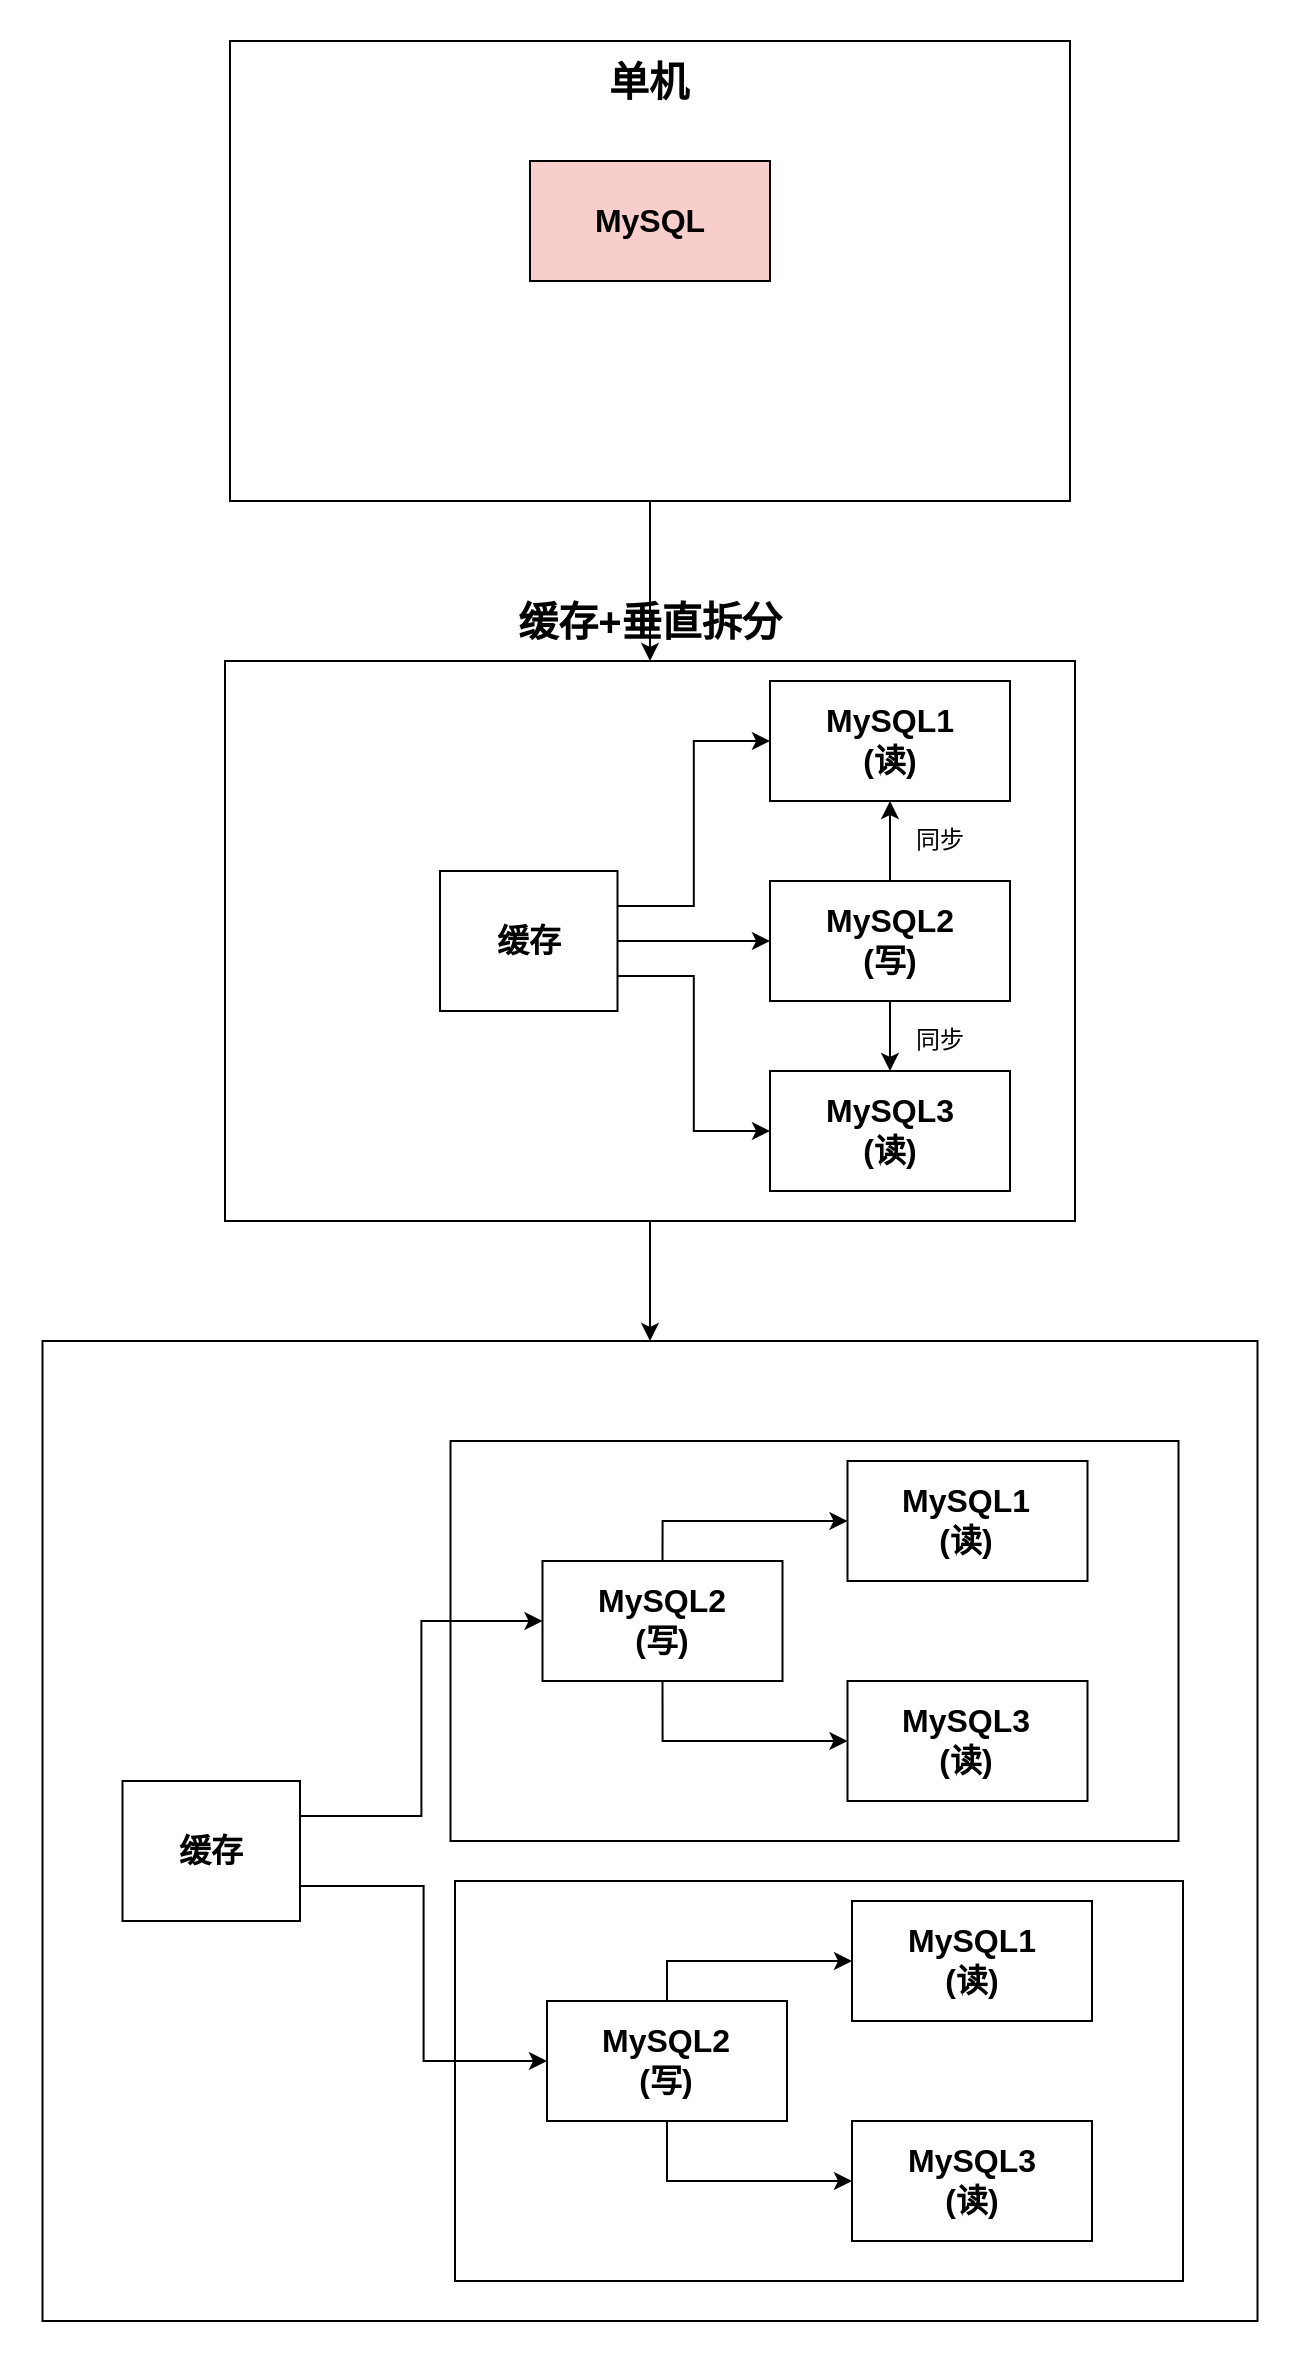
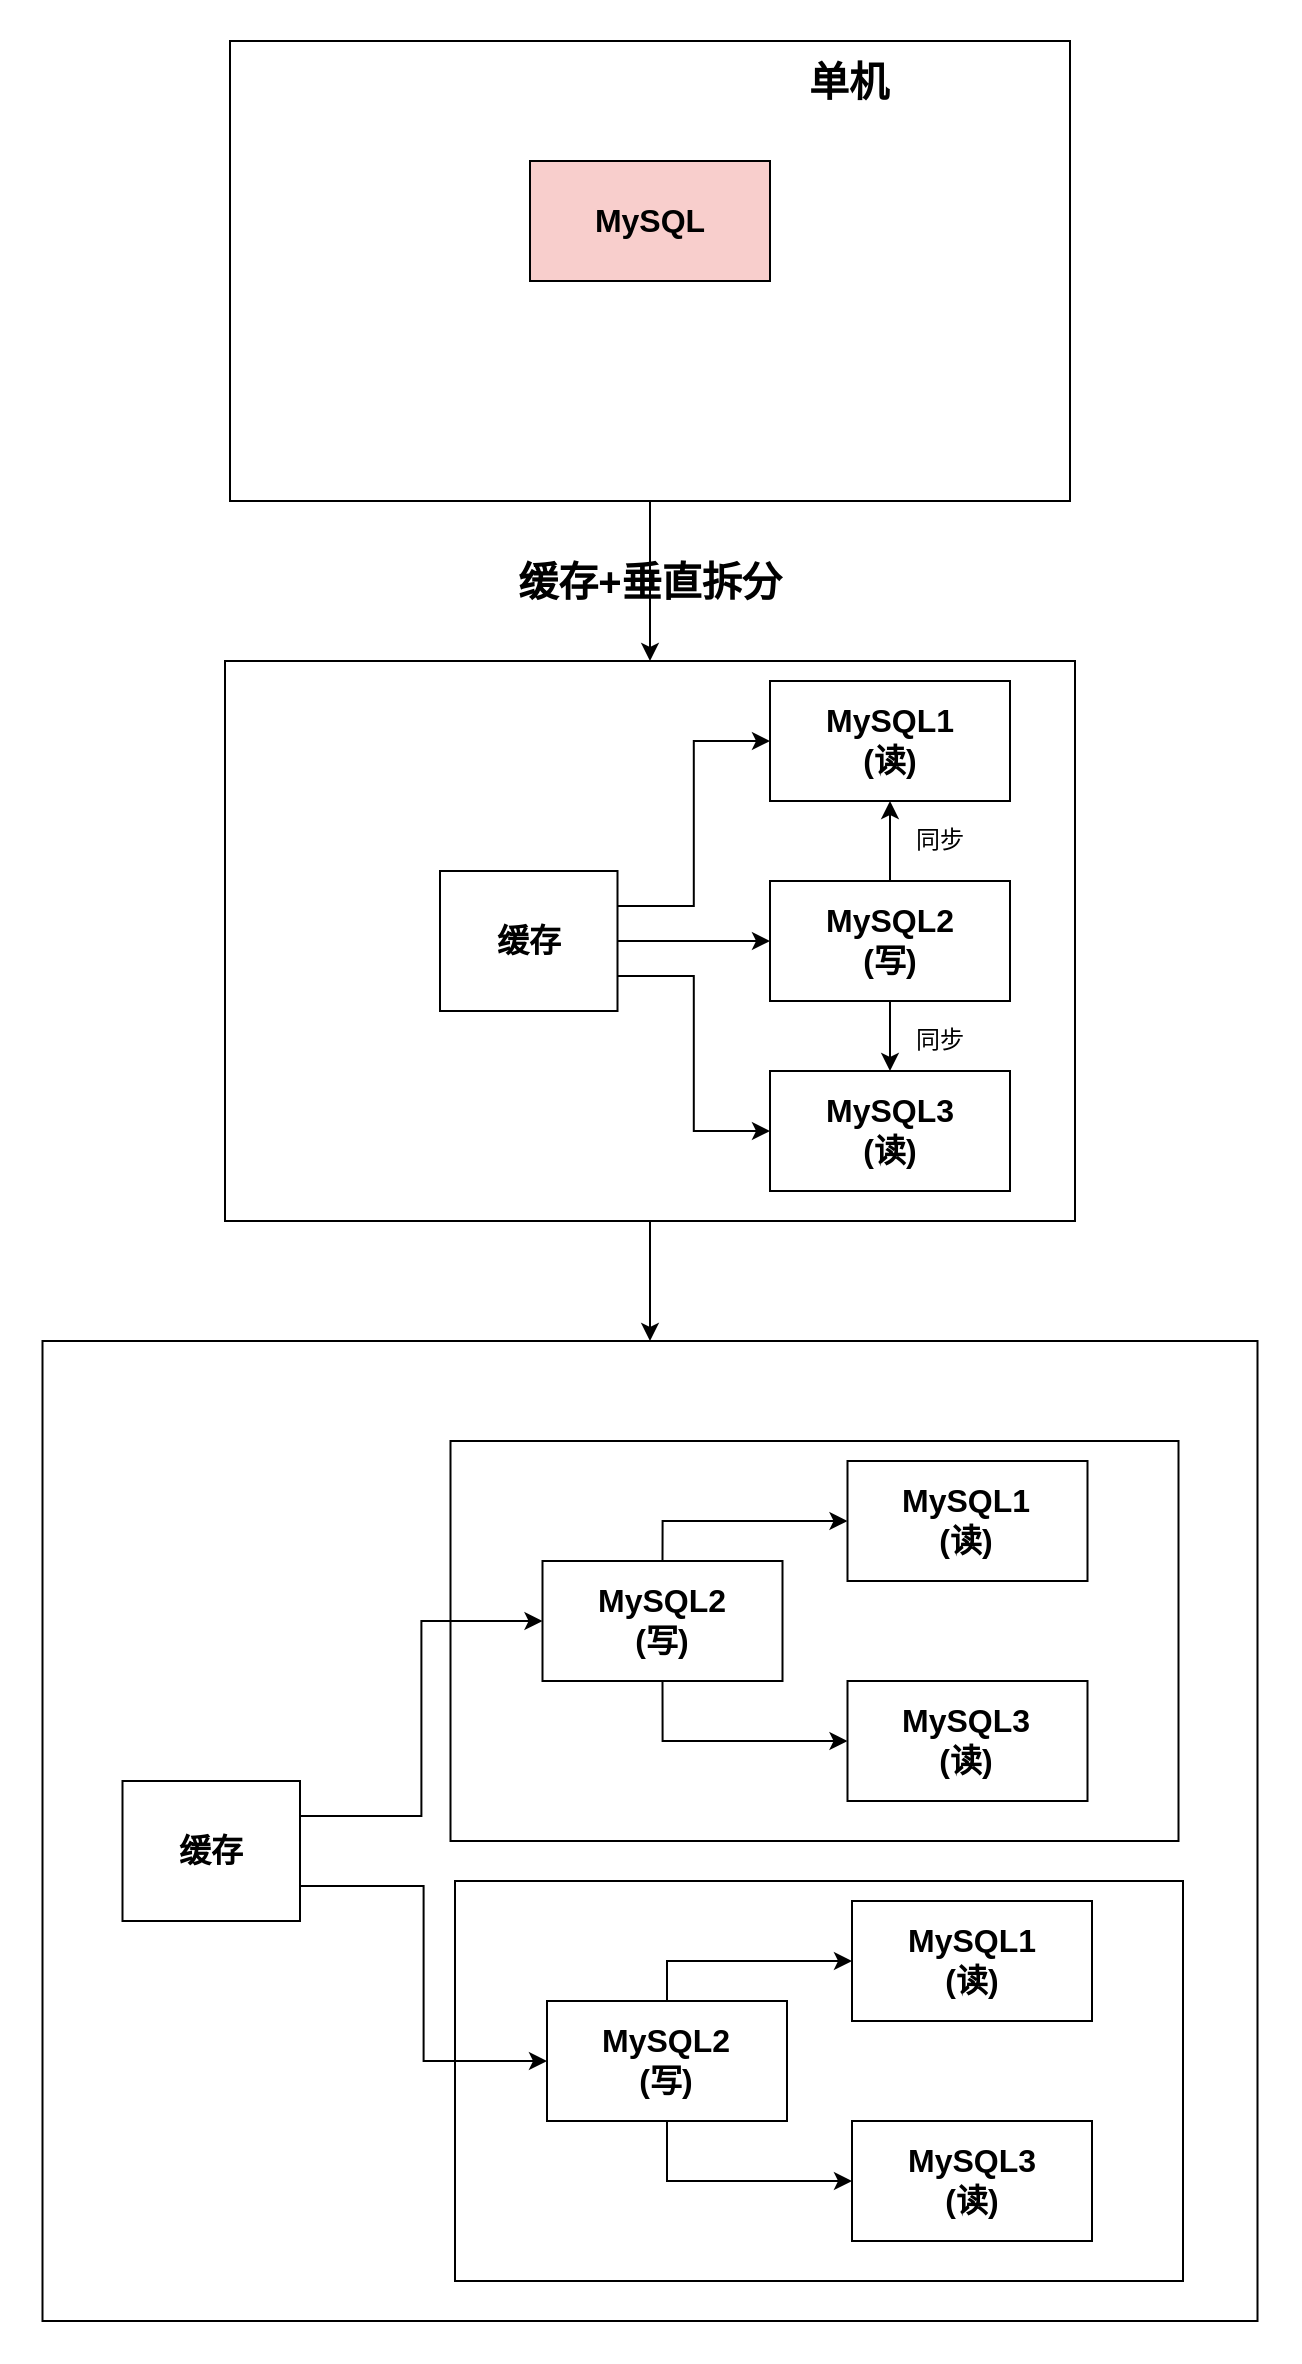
node "单机": moved (650, 81) -> (850, 81)
node "缓存+垂直拆分": moved (650, 621) -> (650, 581)
